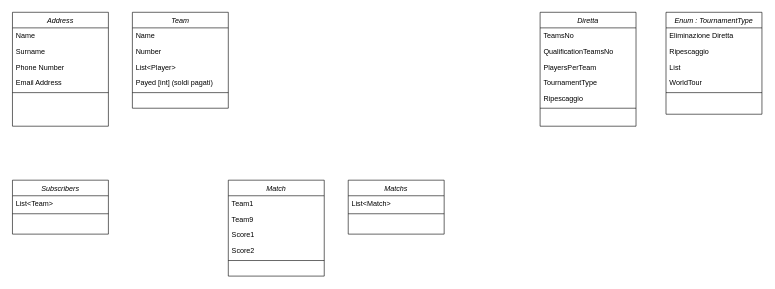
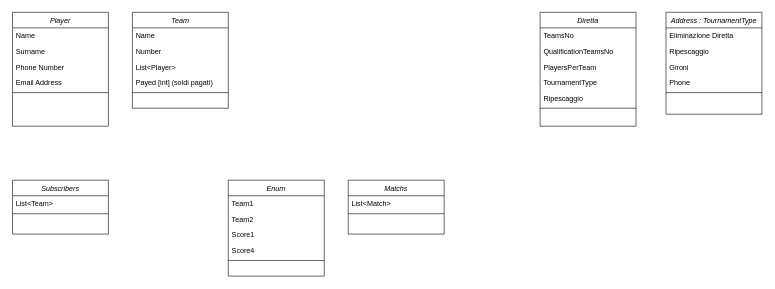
node "Address": label "Address" -> "Player"
node "Enum : TournamentType": label "Enum : TournamentType" -> "Address : TournamentType"
node "List": label "List" -> "Gironi"
node "WorldTour": label "WorldTour" -> "Phone"
node "Match": label "Match" -> "Enum"
node "Team9": label "Team9" -> "Team2"
node "Score2": label "Score2" -> "Score4"
